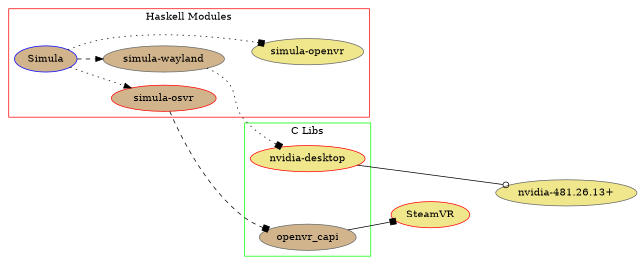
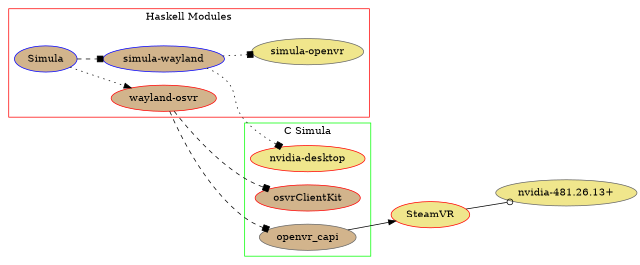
edge "Simula" -> "simula-openvr": now "simula-wayland" -> "simula-openvr"
edge "Simula" -> "simula-wayland": arrowhead normal -> box
node "simula-wayland": color gray40 -> blue
node "simula-osvr": label "simula-osvr" -> "wayland-osvr"
cluster "C Libs": label "C Libs" -> "C Simula"
edge "nvidia-desktop" -> "nvidia-481.26.13+": now "SteamVR" -> "nvidia-481.26.13+"
node "osvrClientKit": added
edge "openvr_capi" -> "SteamVR": arrowhead box -> normal
